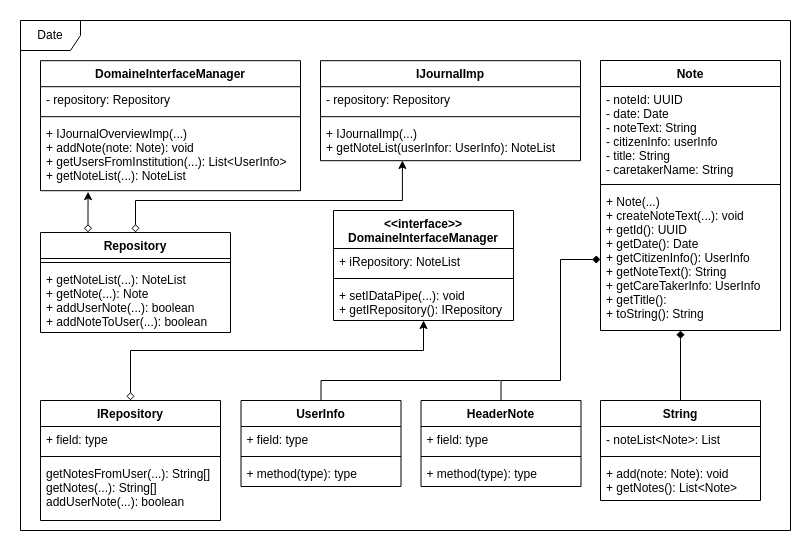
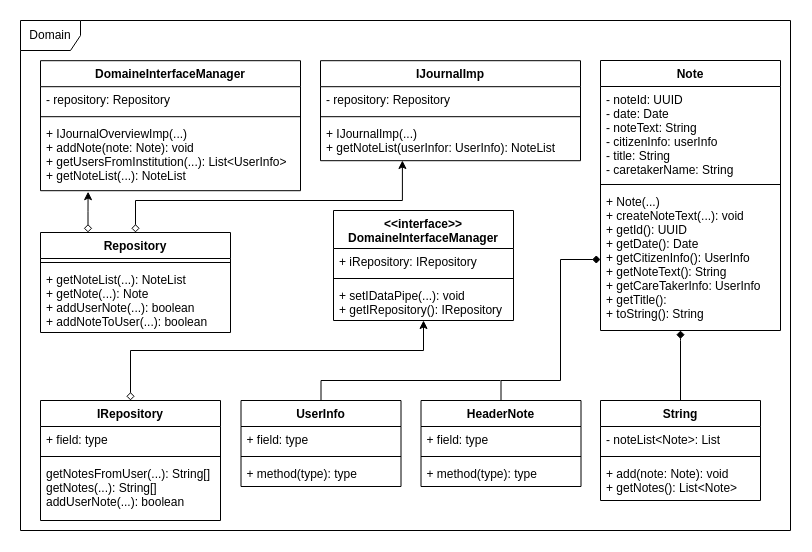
node "Date": label "Date" -> "Domain"
node "+ iRepository: NoteList": label "+ iRepository: NoteList" -> "+ iRepository: IRepository"
